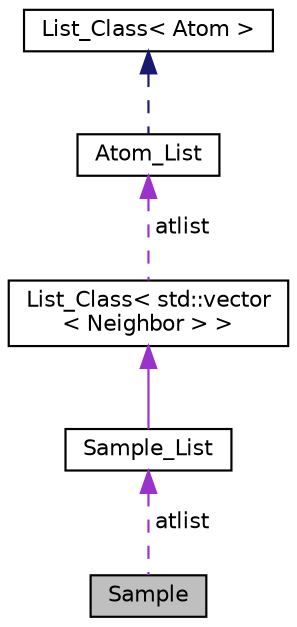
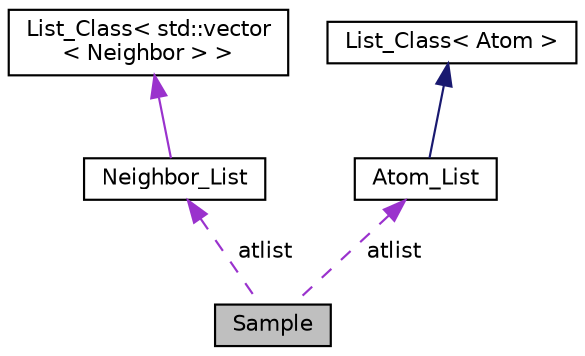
edge "Atom_List" -> "List_Class< Atom >": style dashed -> solid
edge "List_Class< std::vector < Neighbor > >" -> "Atom_List": now "Sample" -> "Atom_List"
node "Sample_List": label "Sample_List" -> "Neighbor_List"
